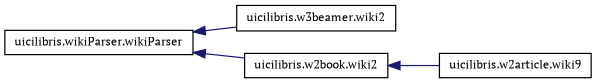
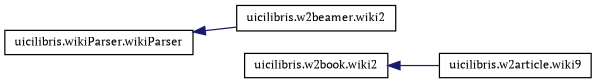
node "uicilibris.w3beamer.wiki2": label "uicilibris.w3beamer.wiki2" -> "uicilibris.w2beamer.wiki2"
edge "uicilibris.w2book.wiki2" -> "uicilibris.wikiParser.wikiParser": removed
